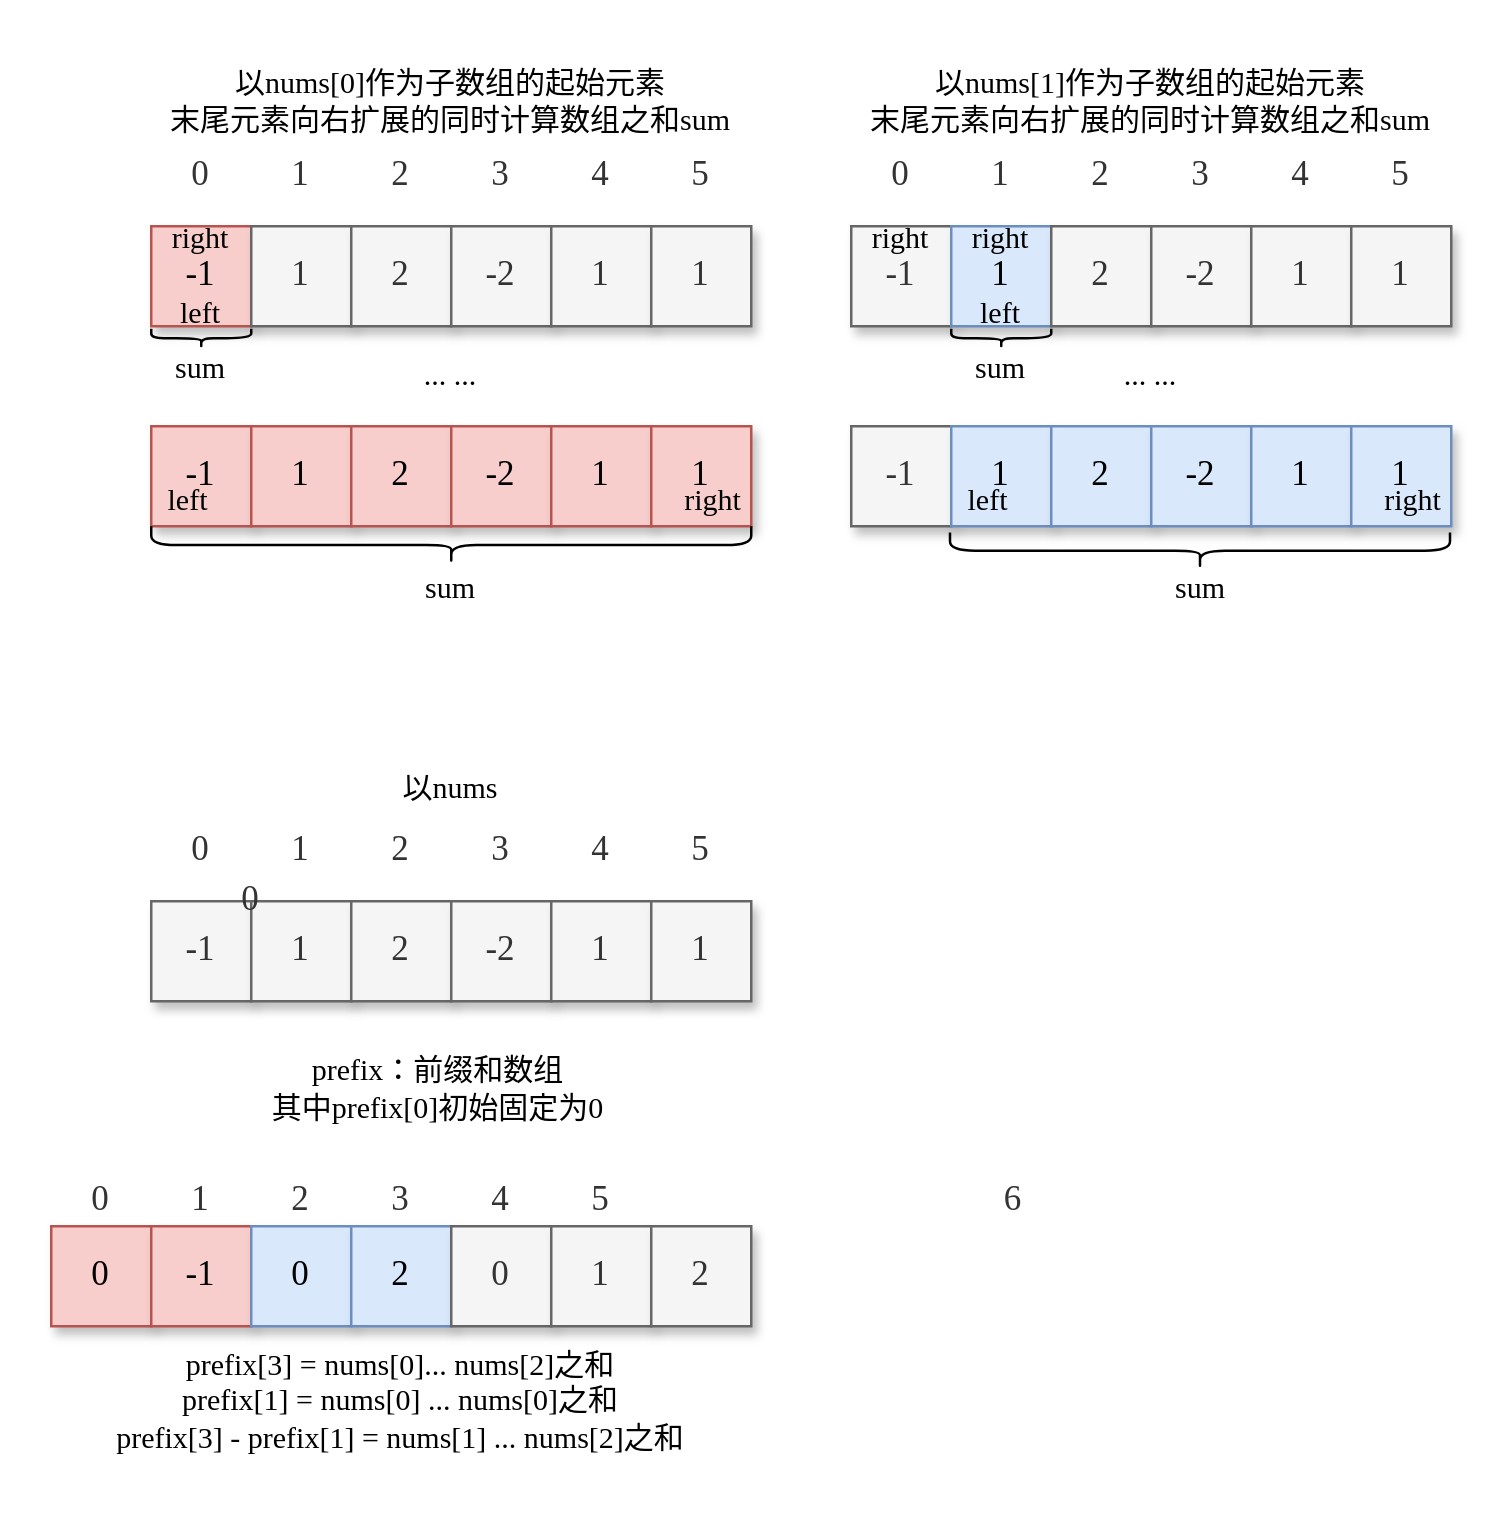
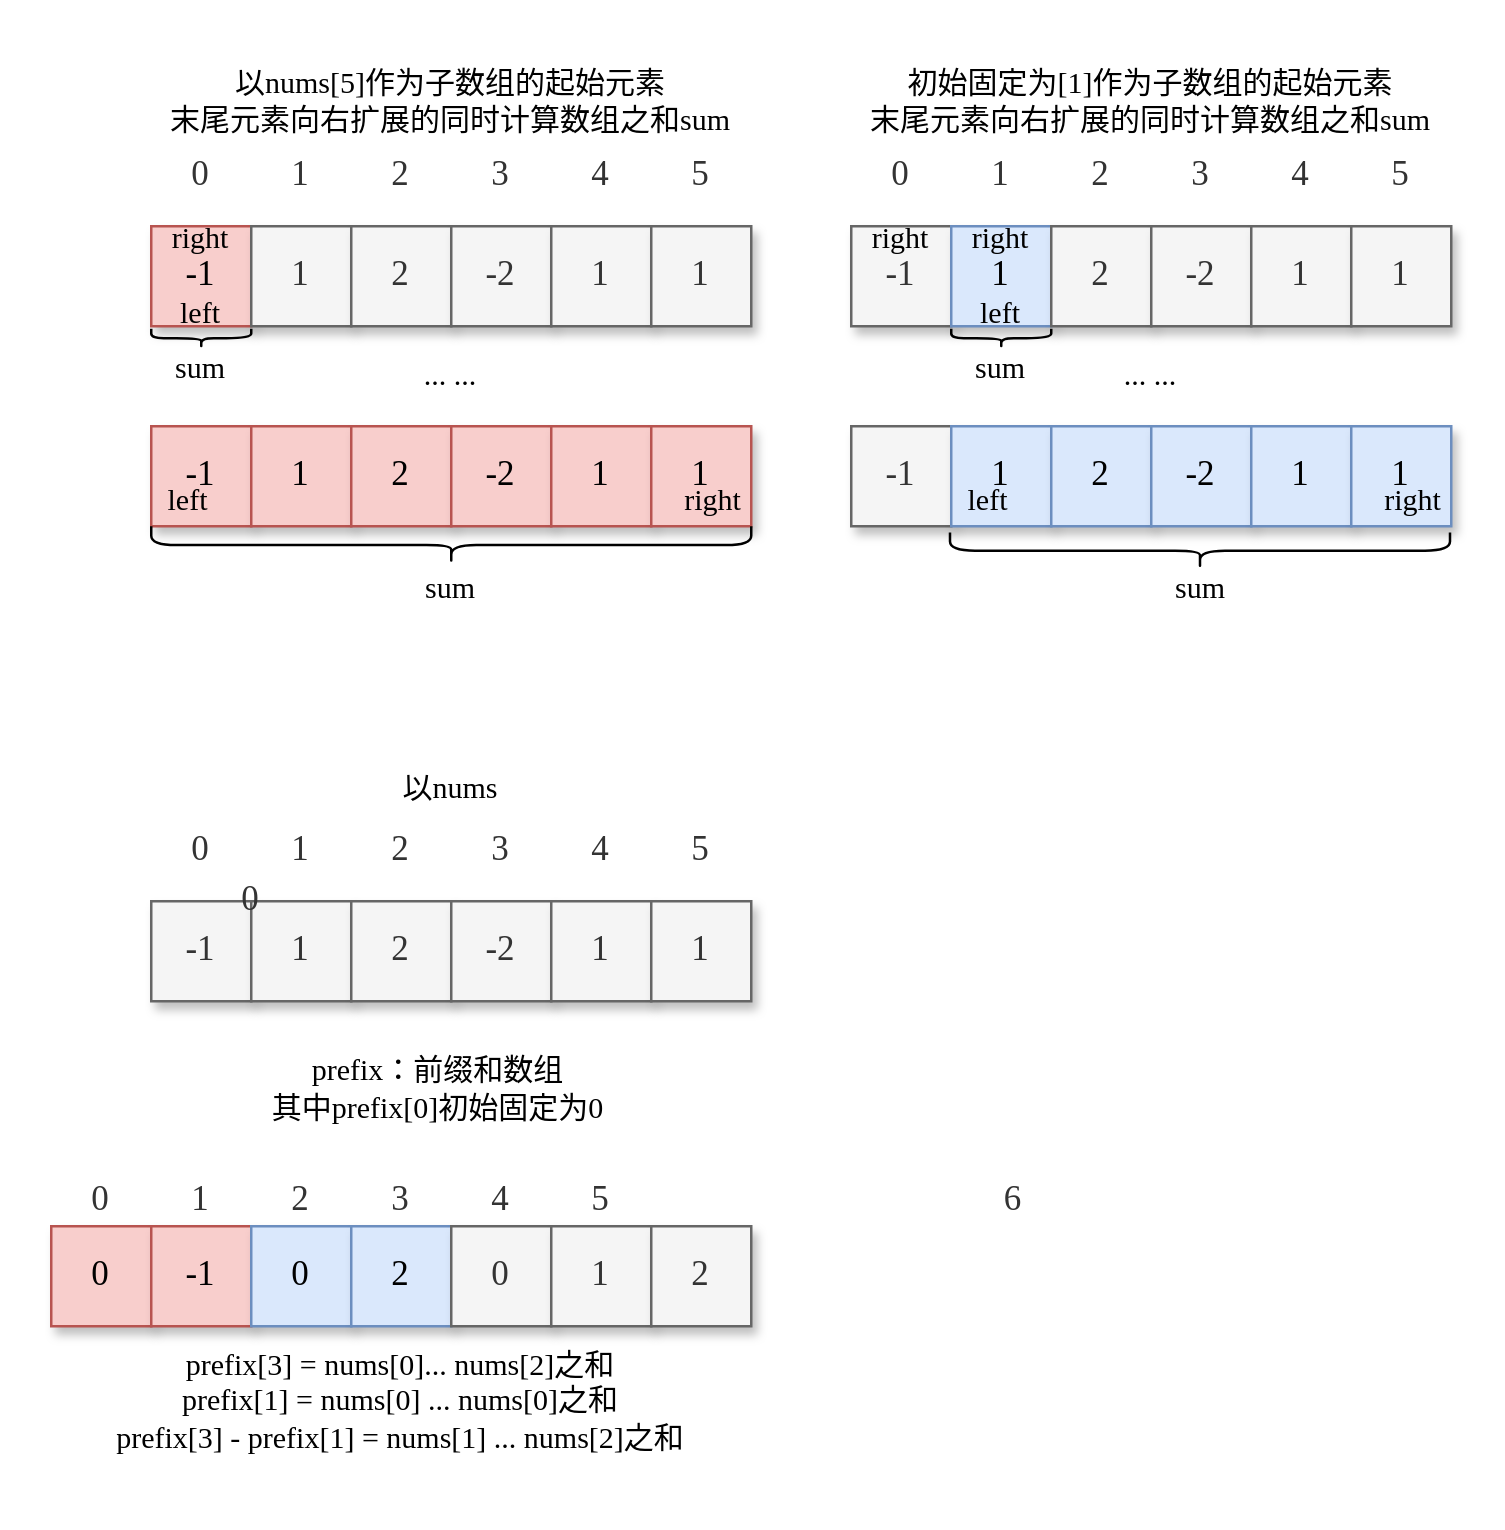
node "以nums[0]作为子数组的起始元素 末尾元素向右扩展的同时计算数组之和sum": label "以nums[0]作为子数组的起始元素 末尾元素向右扩展的同时计算数组之和sum" -> "以nums[5]作为子数组的起始元素 末尾元素向右扩展的同时计算数组之和sum"
node "以nums[1]作为子数组的起始元素 末尾元素向右扩展的同时计算数组之和sum": label "以nums[1]作为子数组的起始元素 末尾元素向右扩展的同时计算数组之和sum" -> "初始固定为[1]作为子数组的起始元素 末尾元素向右扩展的同时计算数组之和sum"
